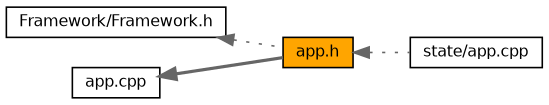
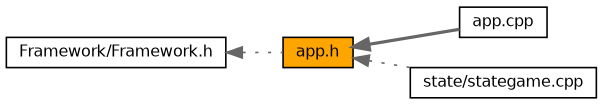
node "state/app.cpp": label "state/app.cpp" -> "state/stategame.cpp"
edge "app.h" -> "app.cpp": reversed
